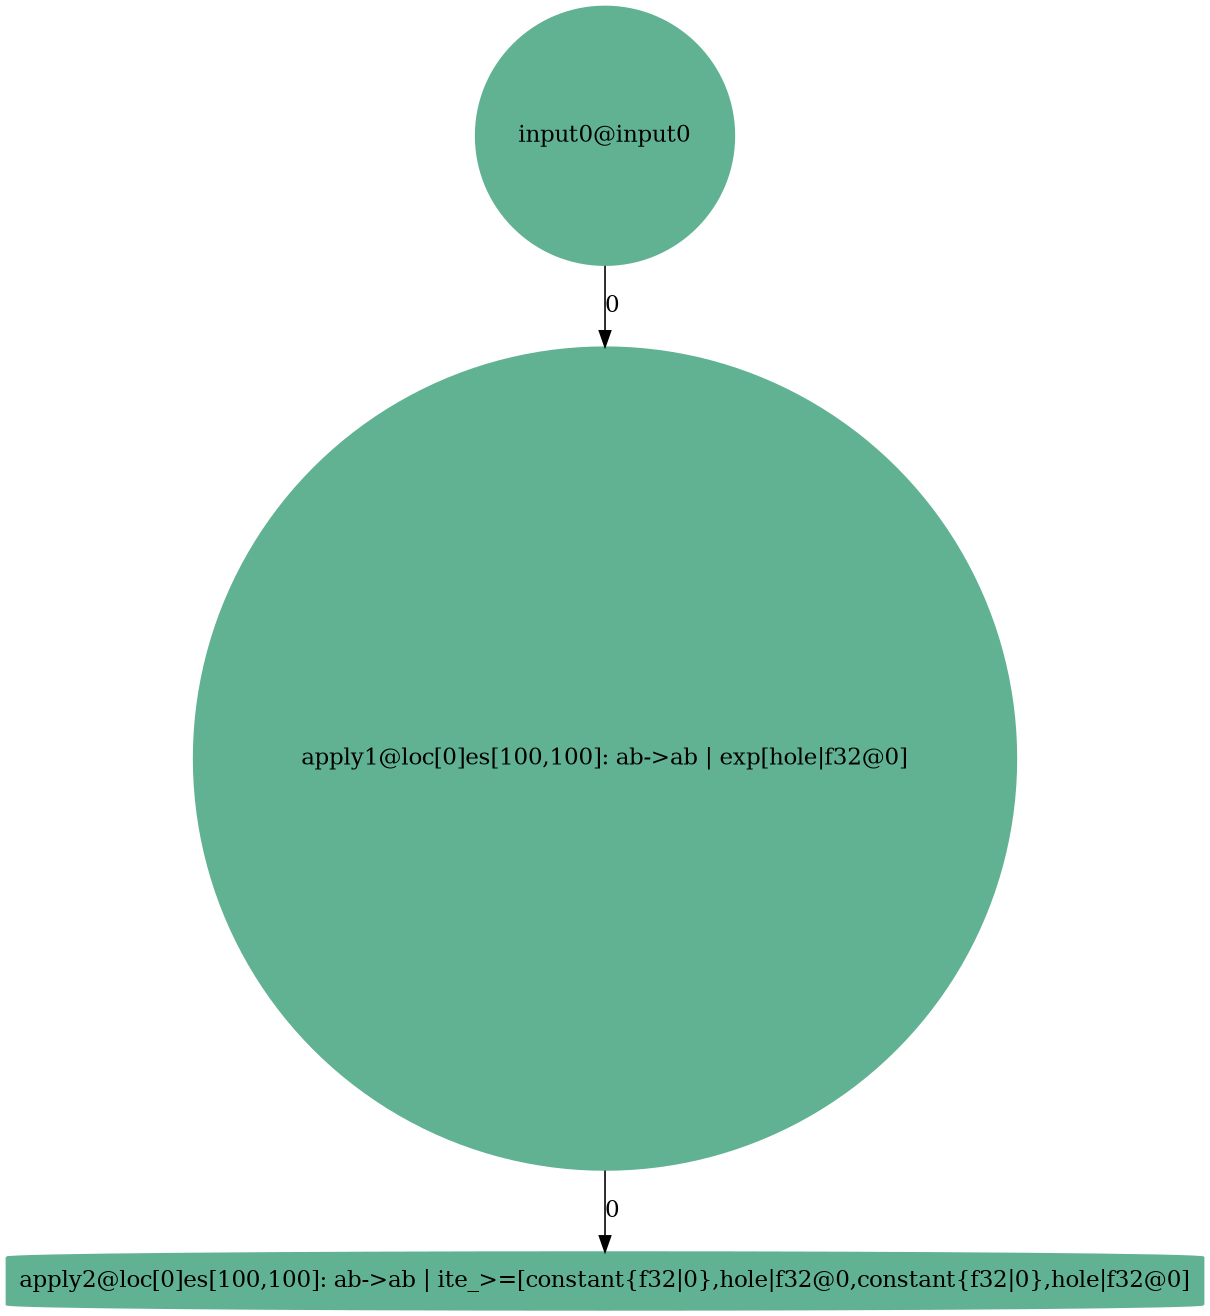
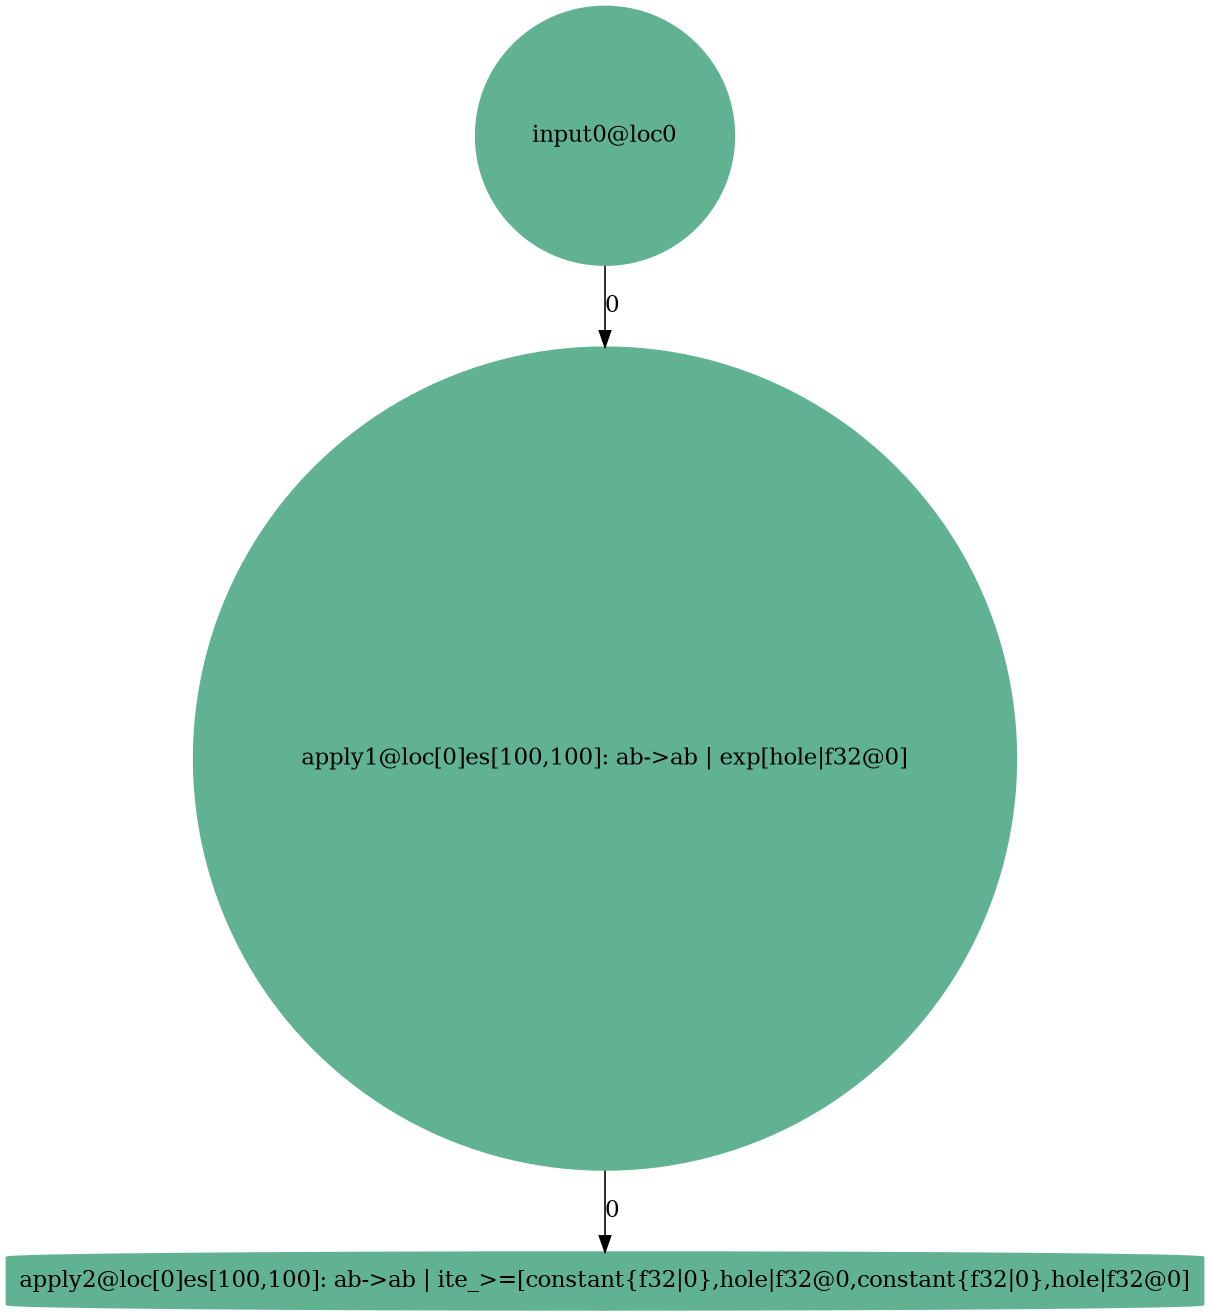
node "input0@input0": label "input0@input0" -> "input0@loc0"
